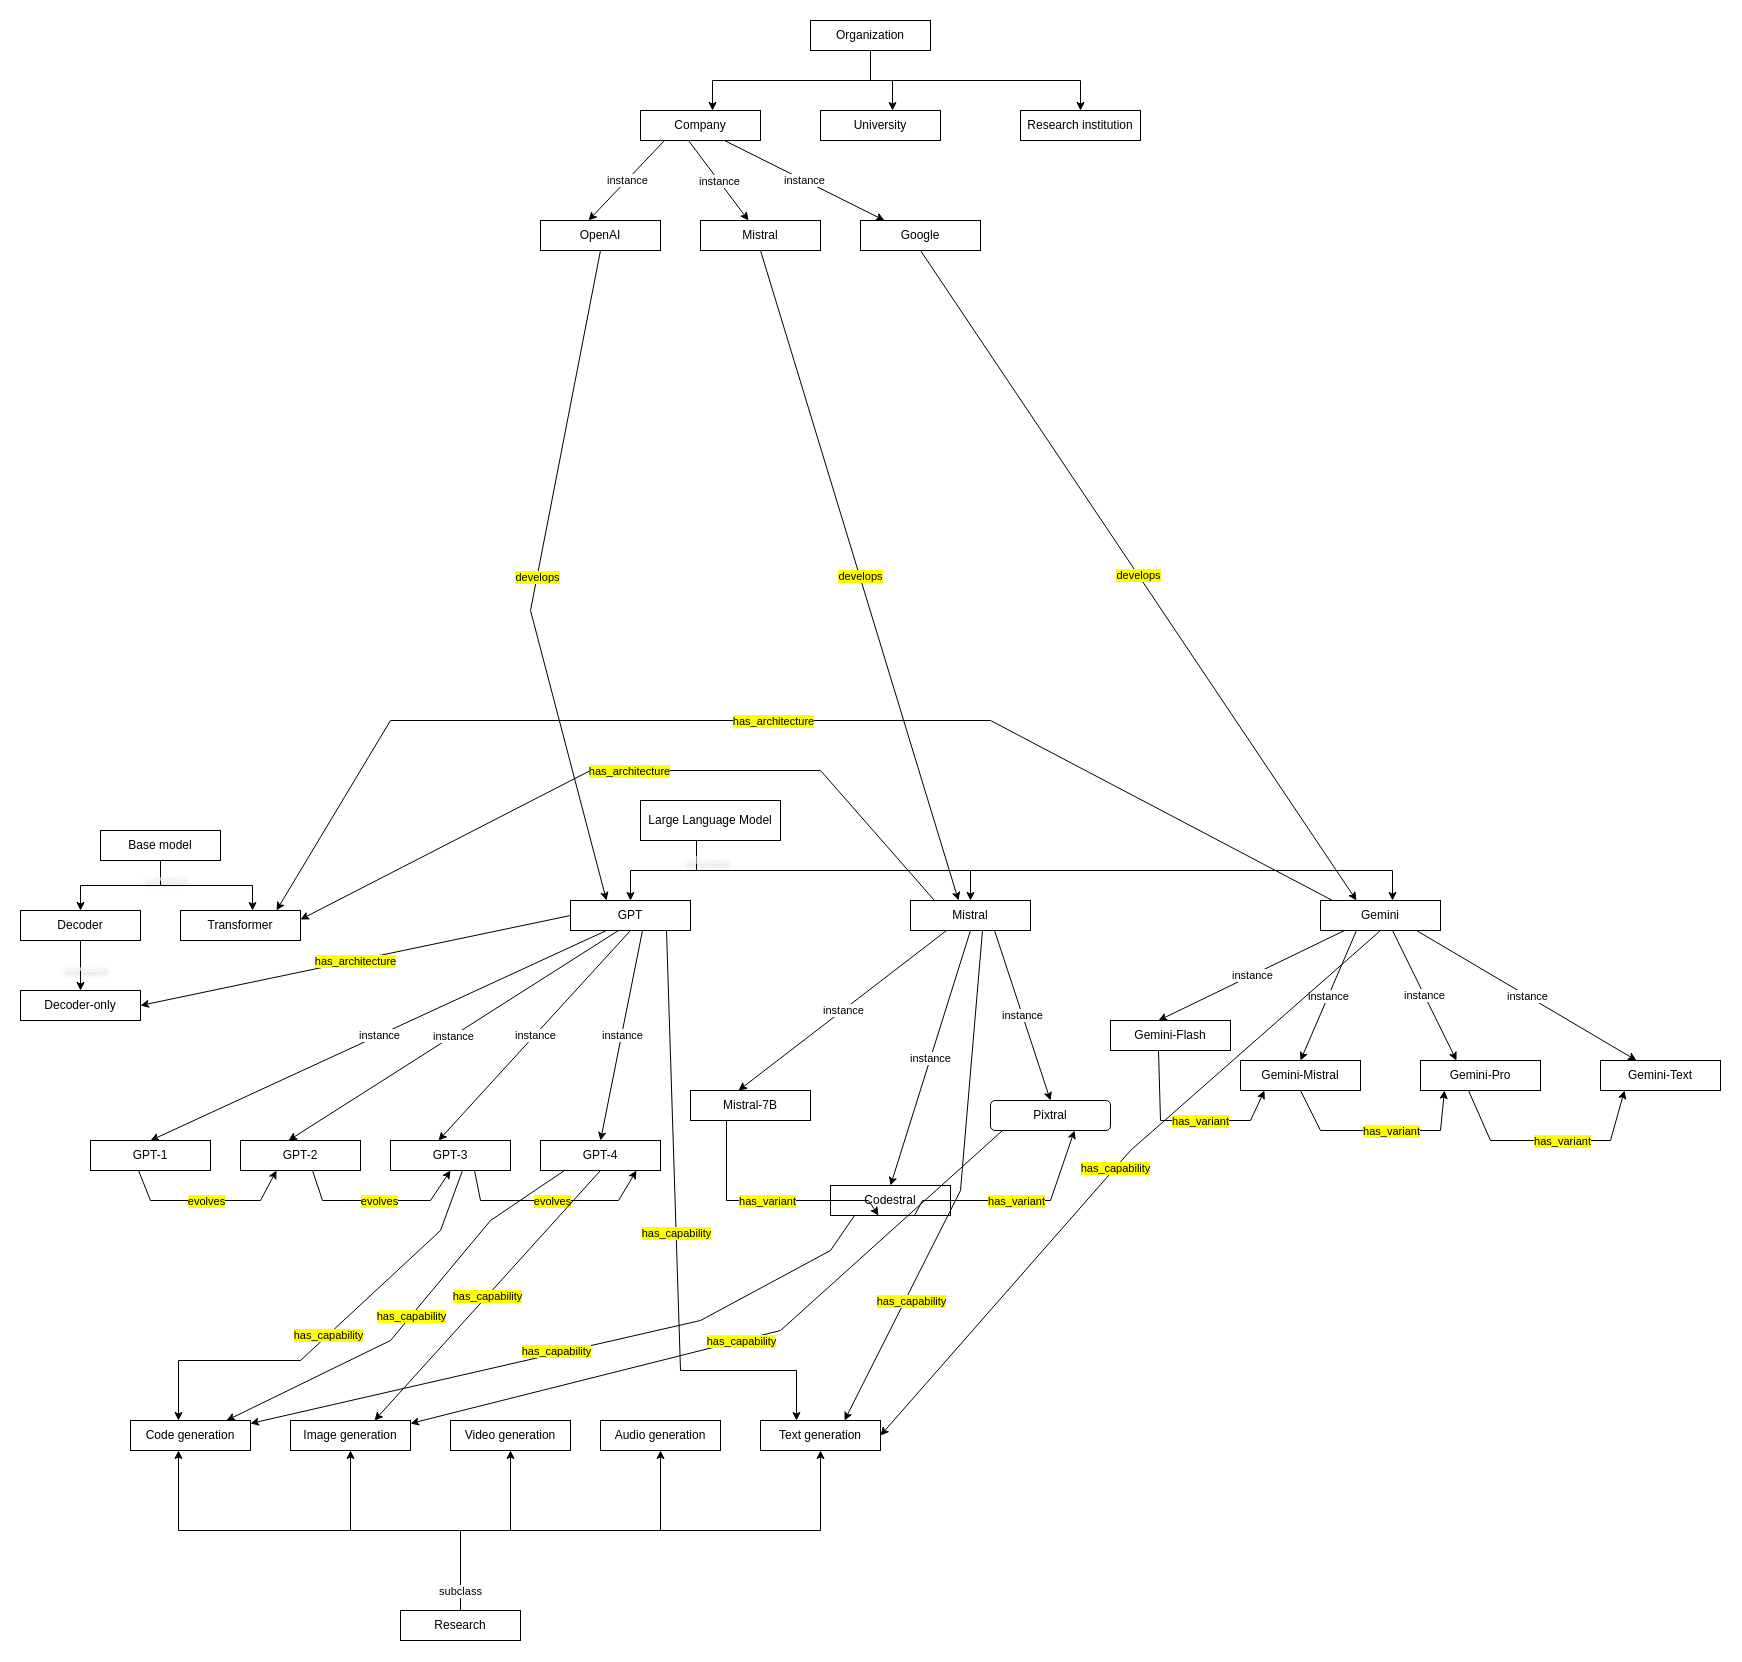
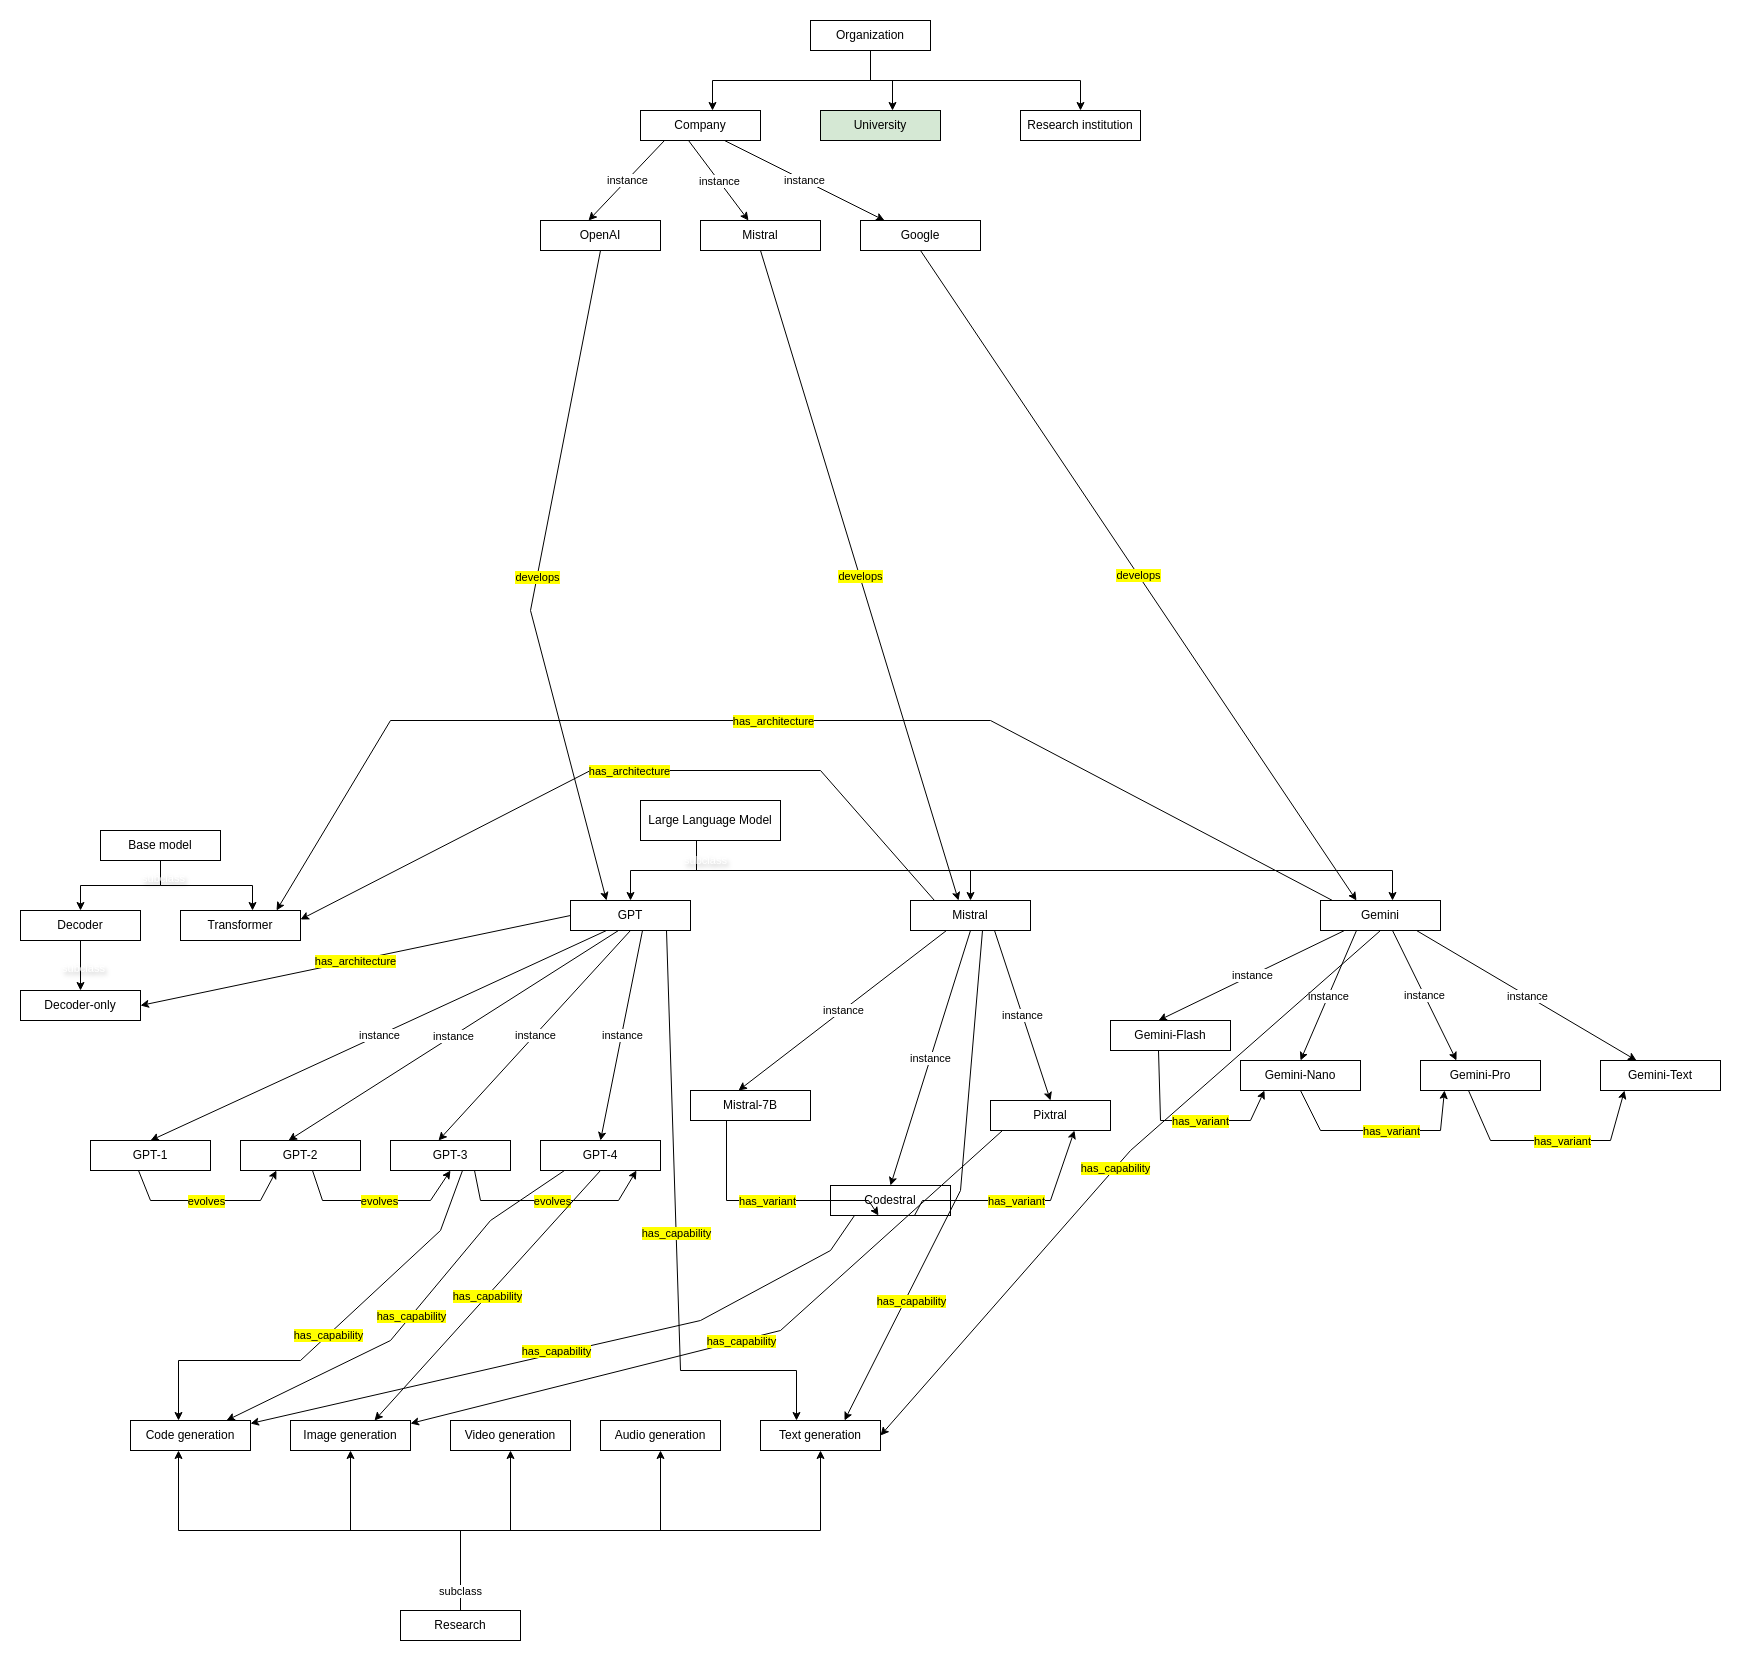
node "University": fillcolor #ffffff -> #d5e8d4
node "Gemini-Mistral": label "Gemini-Mistral" -> "Gemini-Nano"
node "Pixtral": shape rounded rectangle -> rectangle
